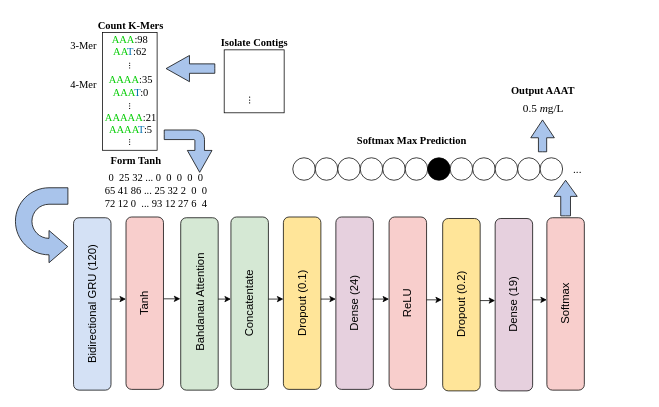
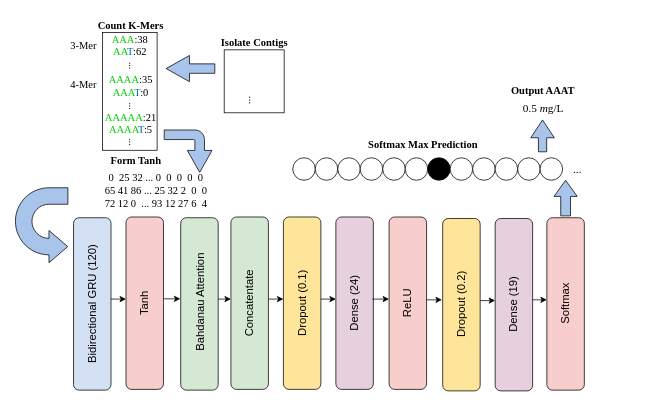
node "AAA:98 AAT:62": label "AAA:98 AAT:62" -> "AAA:38 AAT:62"
node "Softmax Max Prediction": moved (412, 141) -> (423, 145)
